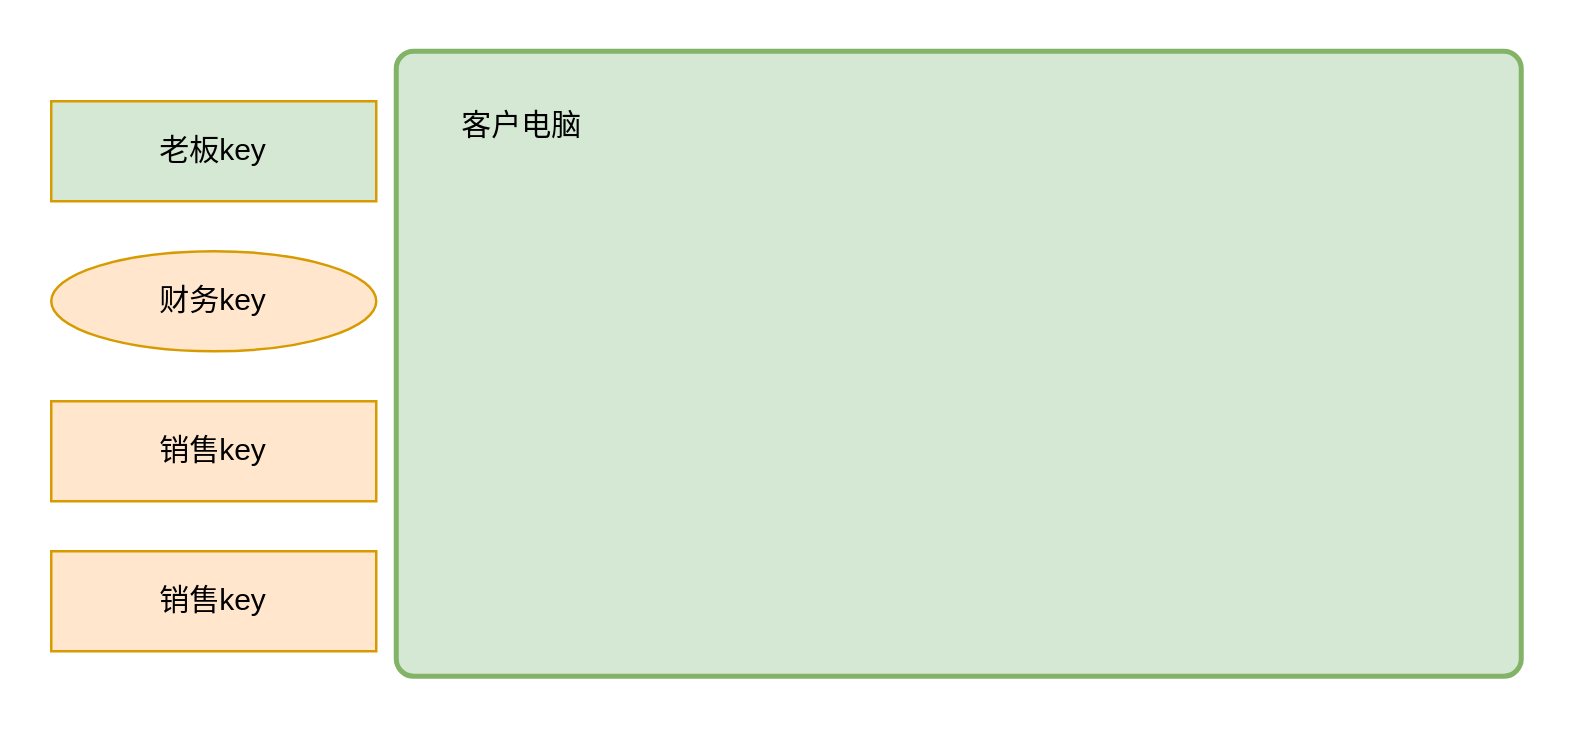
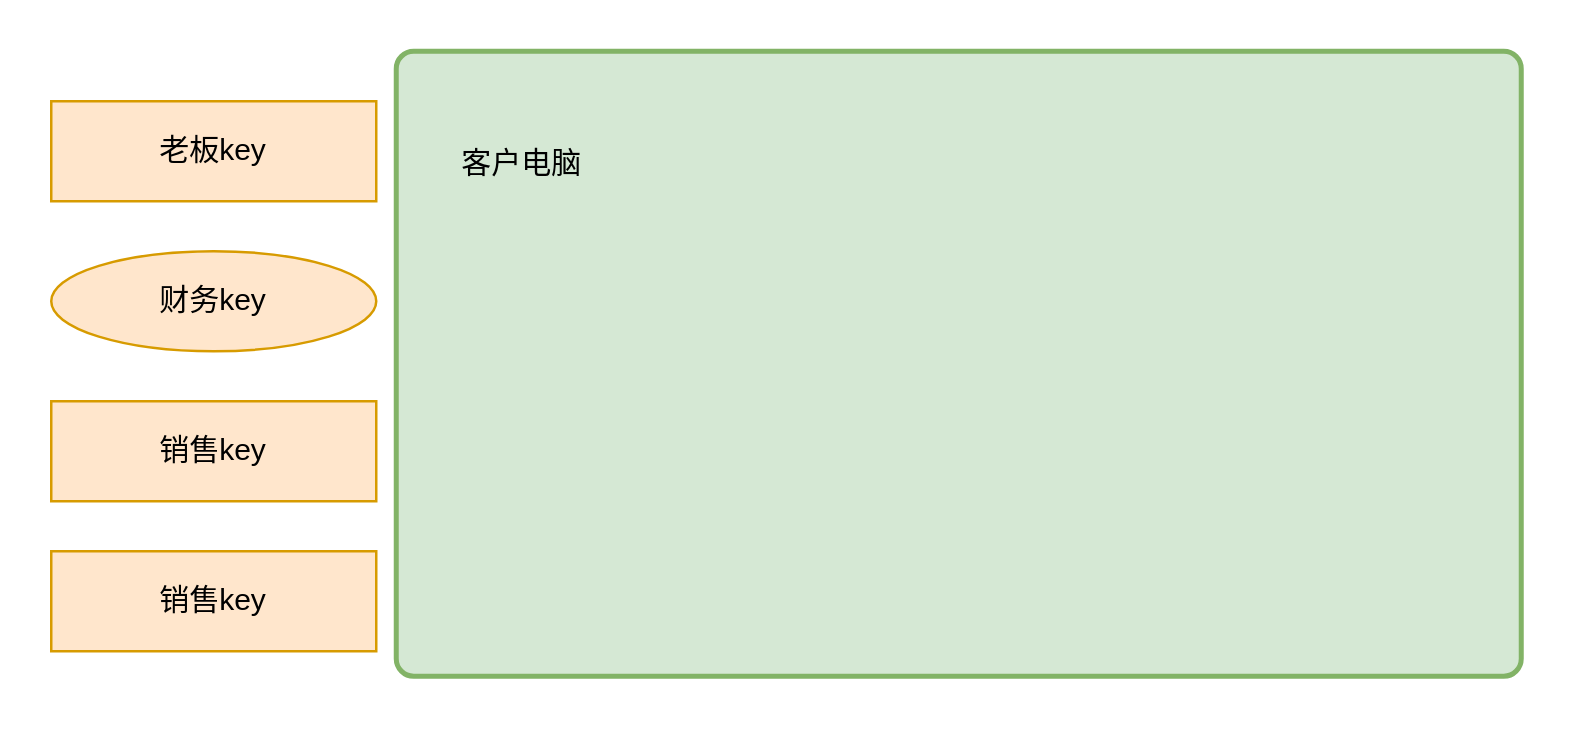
node "客户电脑": moved (521, 126) -> (521, 164)
node "老板key": fillcolor #d5e8d4 -> #ffe6cc
